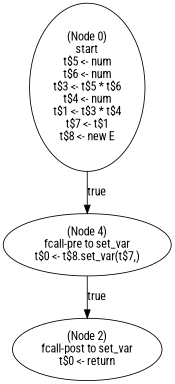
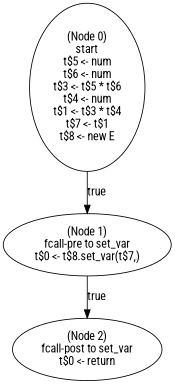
node "(Node 4) fcall-pre to set_var t$0 <- t$8.set_var(t$7,)": label "(Node 4) fcall-pre to set_var t$0 <- t$8.set_var(t$7,)" -> "(Node 1) fcall-pre to set_var t$0 <- t$8.set_var(t$7,)"
